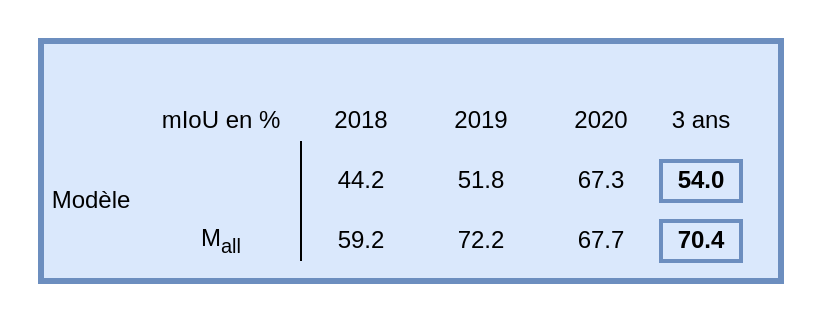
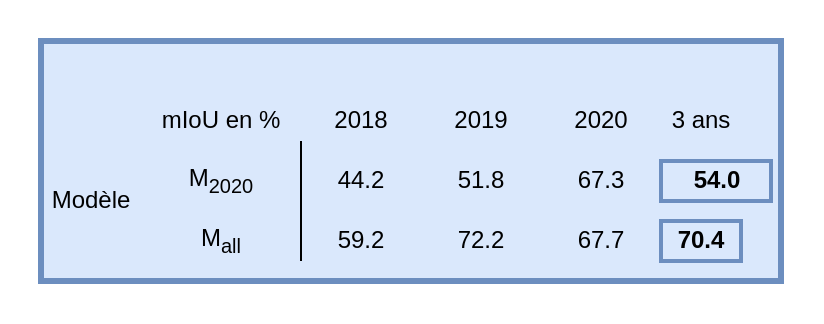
node "M2020": added
node "54.0": size 80x40 -> 110x40
